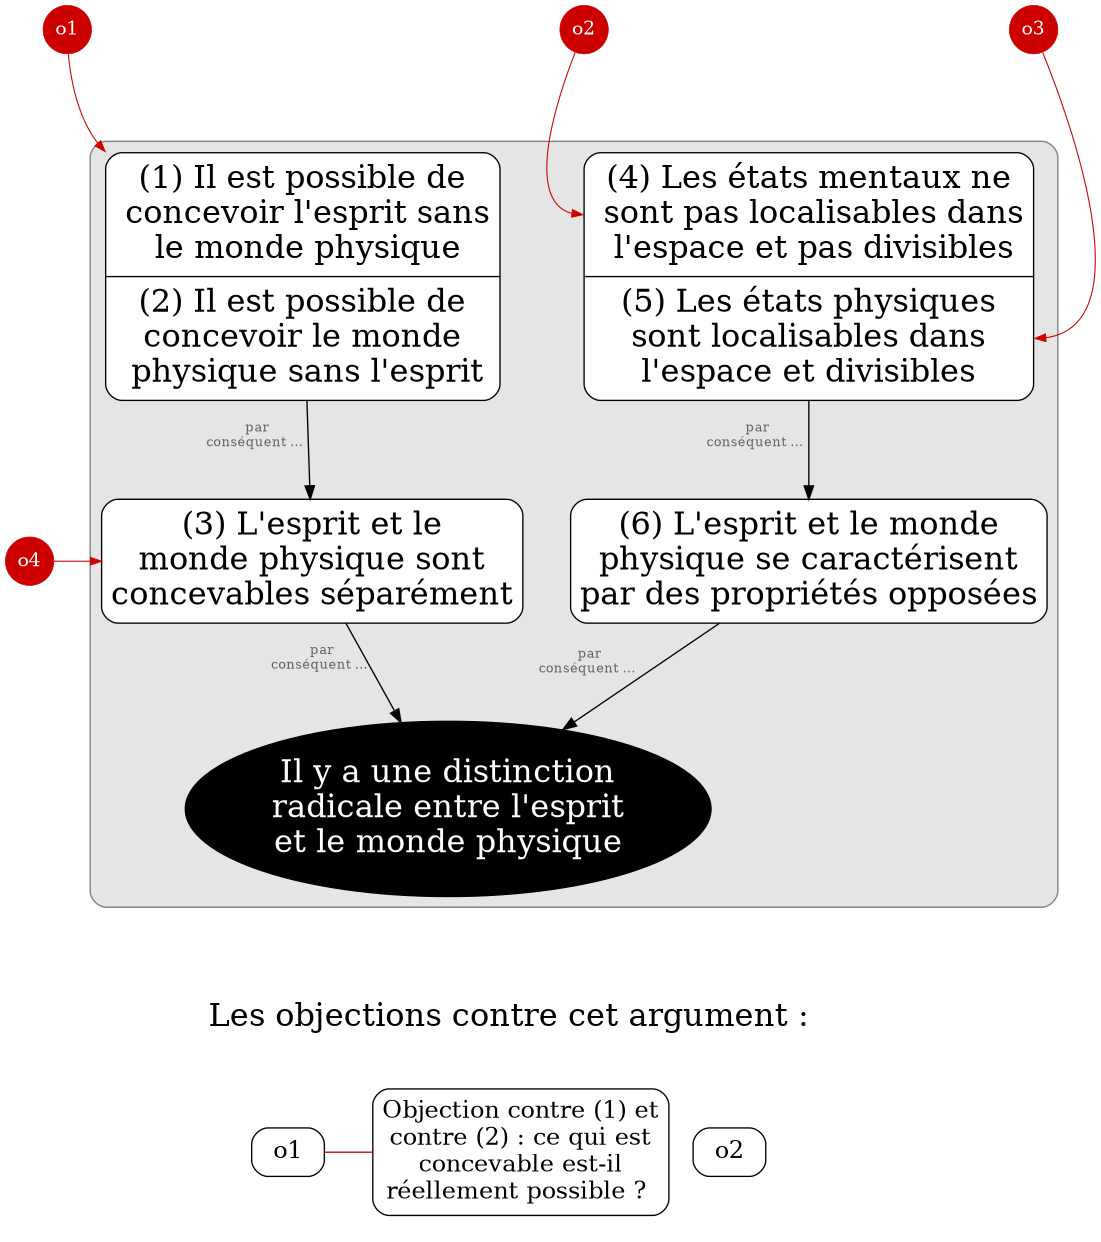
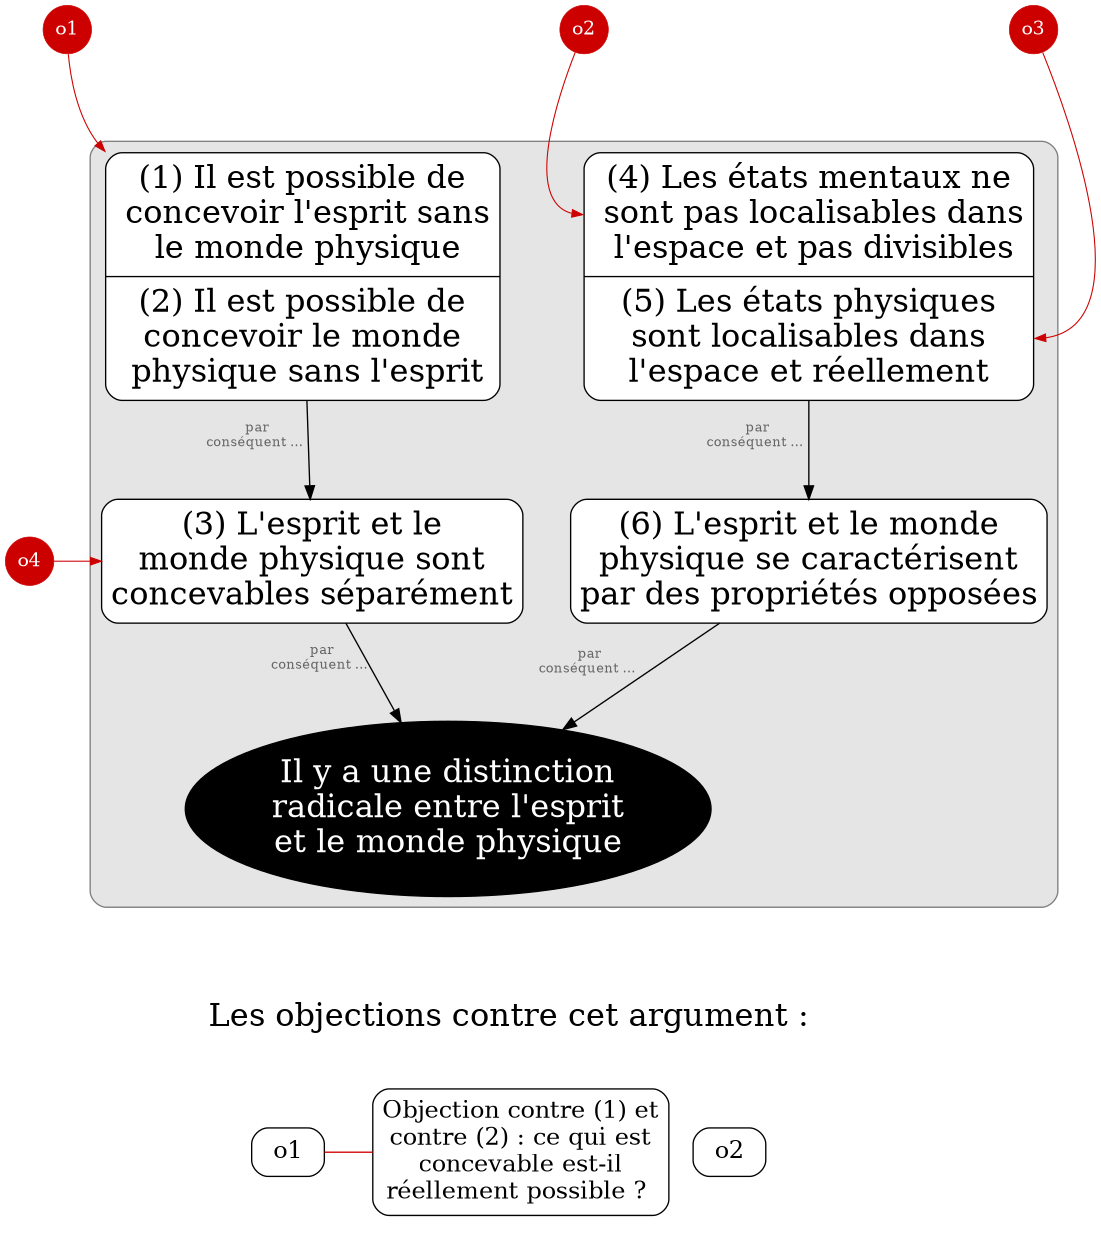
node "(4) Les états mentaux ne": text "l'espace et divisibles" -> "l'espace et réellement"
